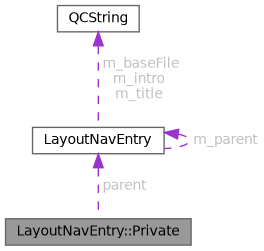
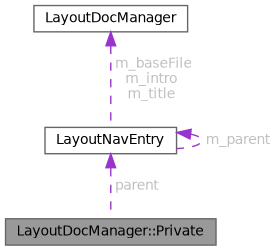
node "QCString": label "QCString" -> "LayoutDocManager"
node "LayoutNavEntry::Private": label "LayoutNavEntry::Private" -> "LayoutDocManager::Private"
